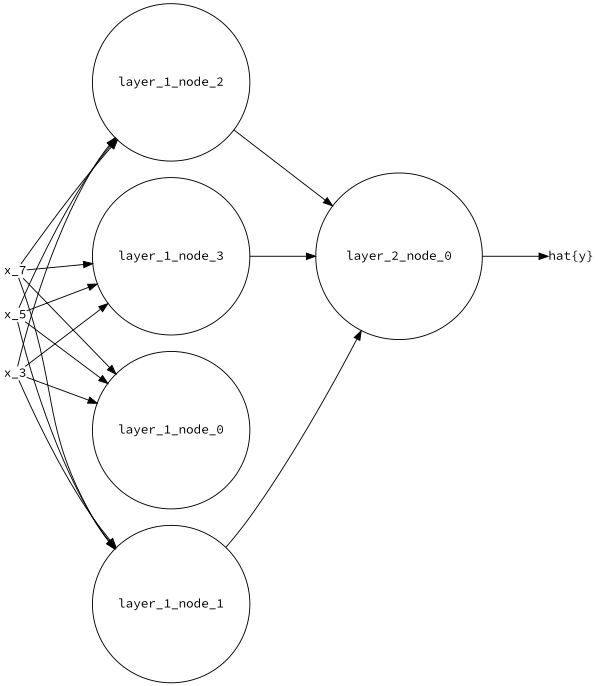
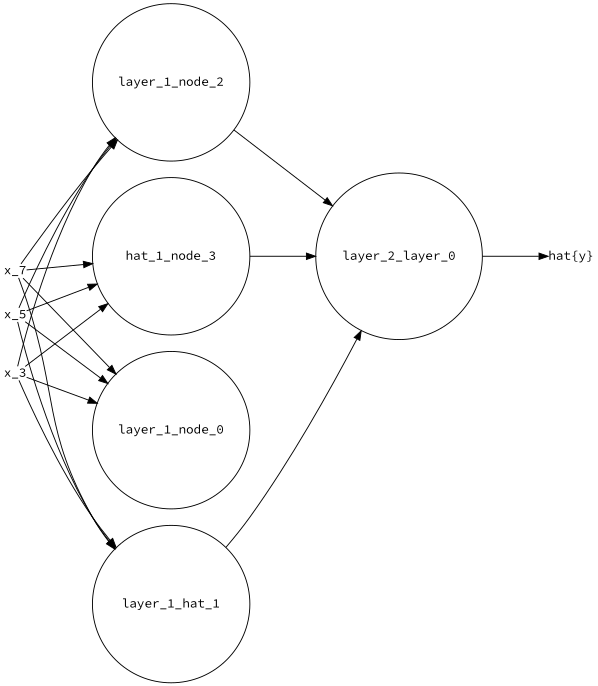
node "layer_1_node_3": label "layer_1_node_3" -> "hat_1_node_3"
node "layer_2_node_0": label "layer_2_node_0" -> "layer_2_layer_0"
node "layer_1_node_1": label "layer_1_node_1" -> "layer_1_hat_1"
